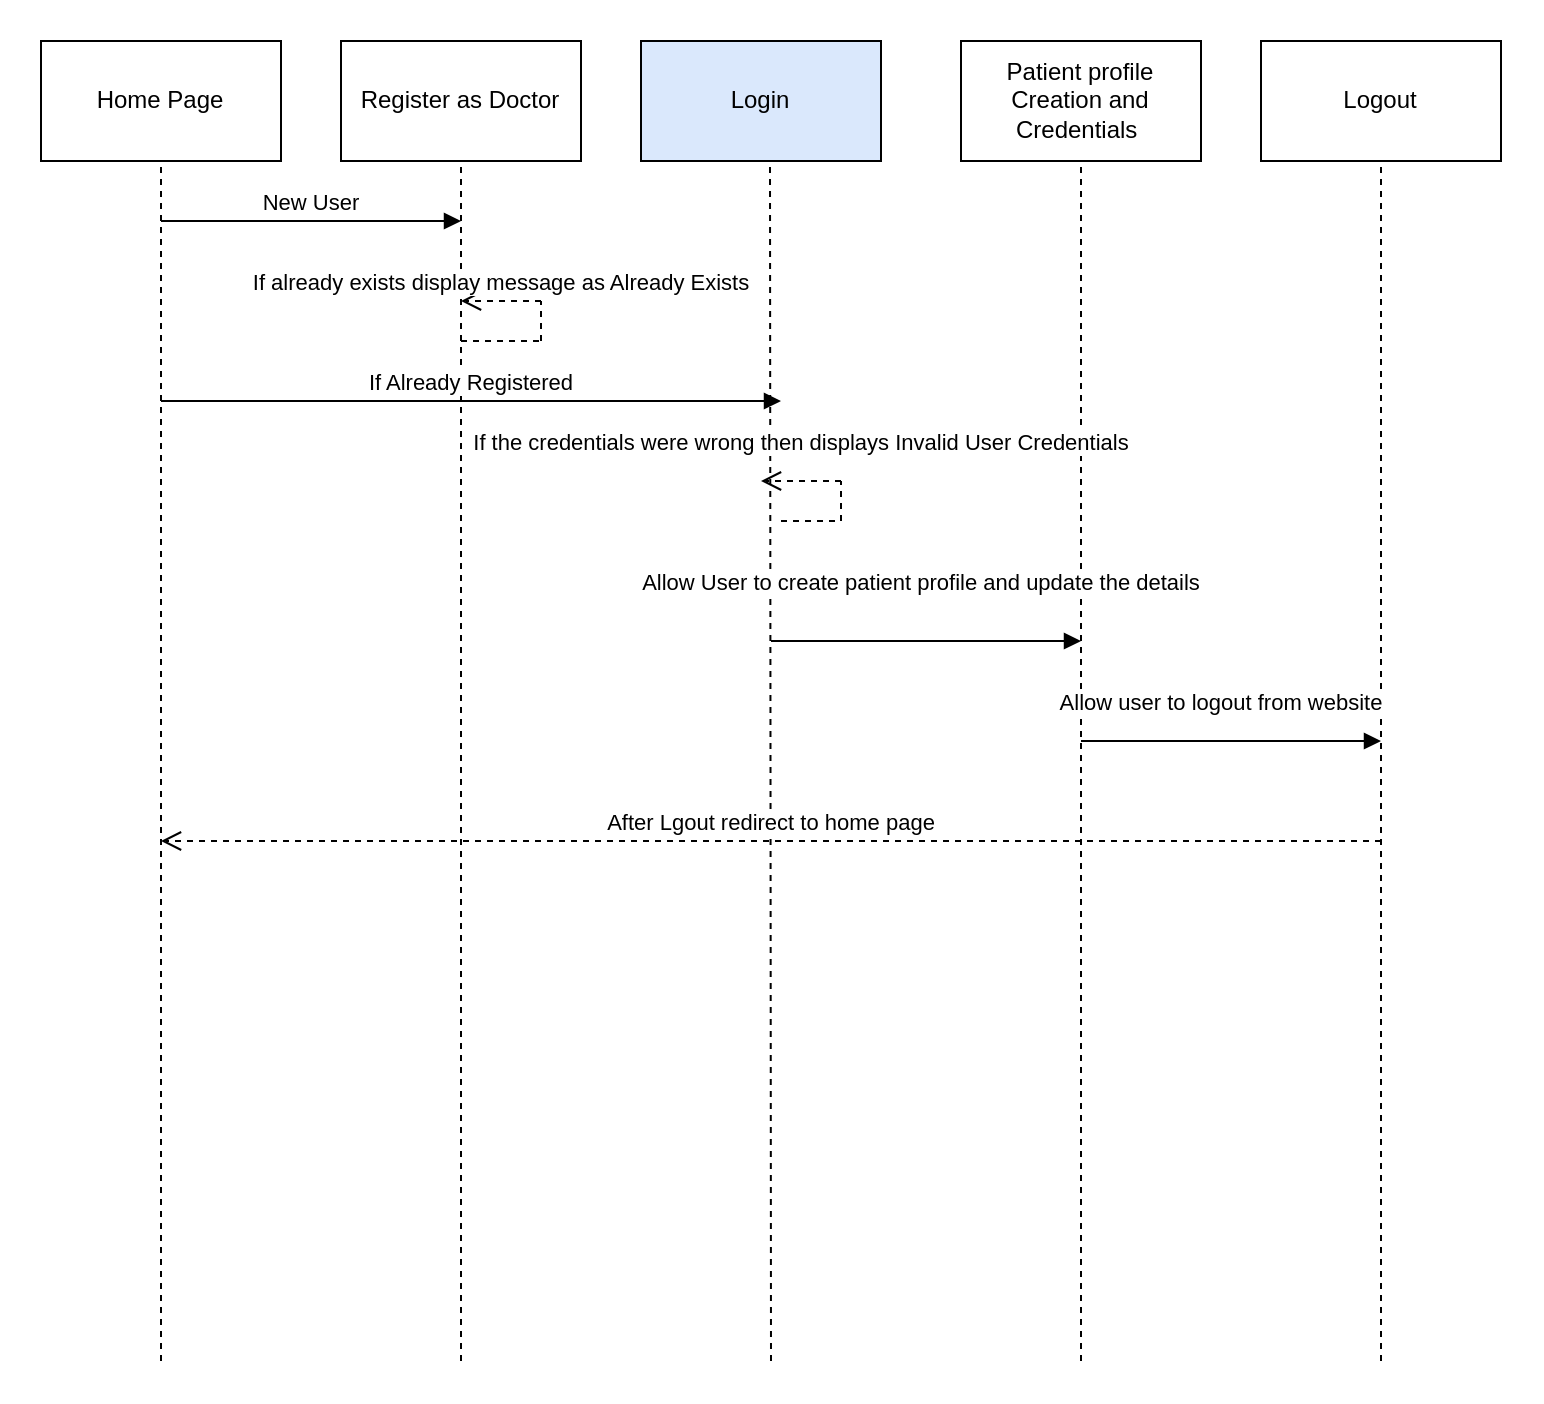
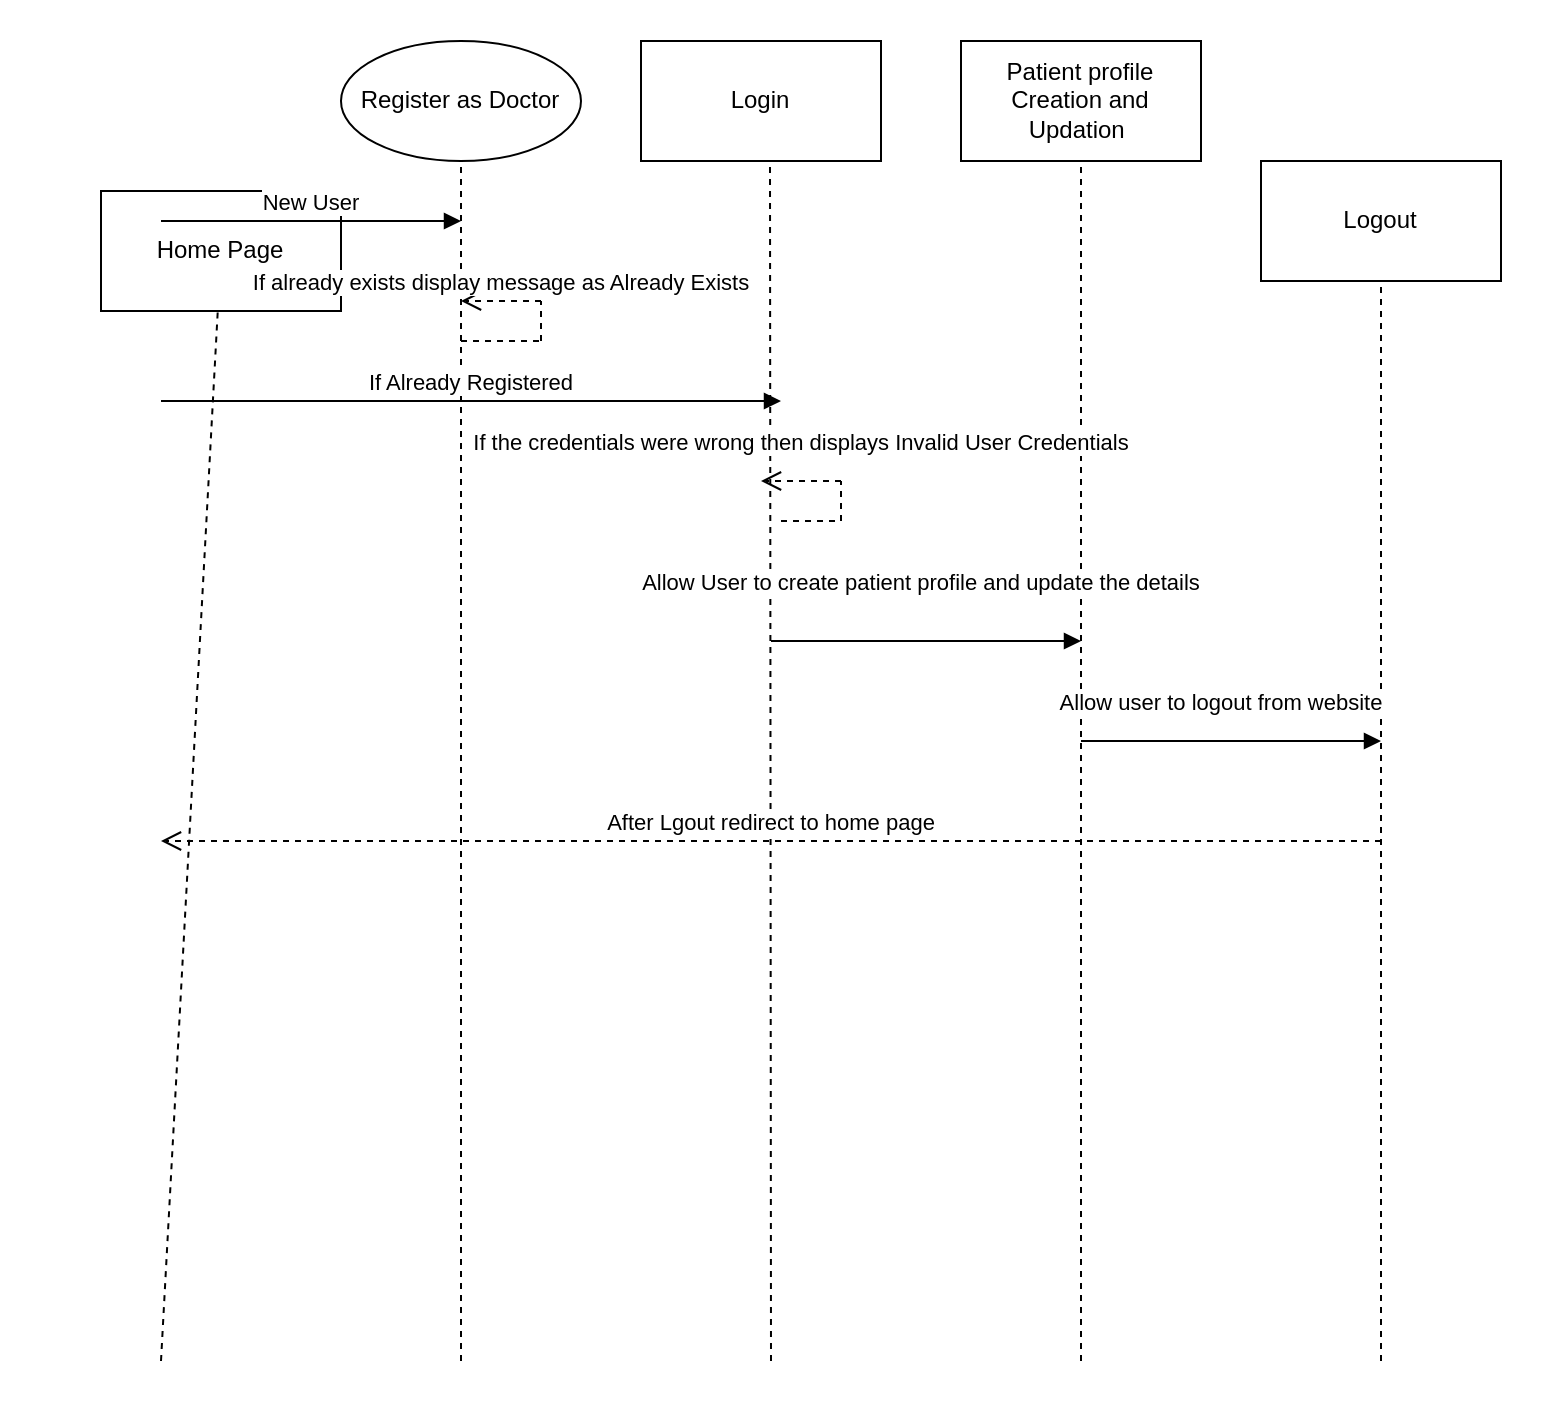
node "Home Page": moved (161, 101) -> (221, 251)
node "Register as Doctor": shape rectangle -> ellipse
node "Login": fillcolor #dae8fc -> #ffffff
node "Patient profile Creation and Credentials": label "Patient profile Creation and Credentials" -> "Patient profile Creation and Updation"
node "Logout": moved (1381, 101) -> (1381, 221)
